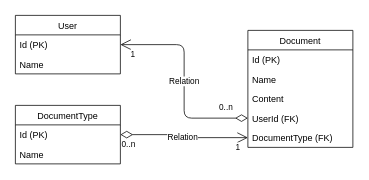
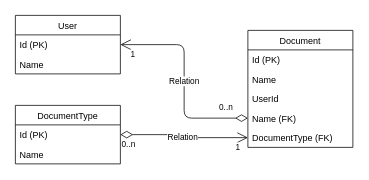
node "Content": label "Content" -> "UserId"
node "UserId (FK)": label "UserId (FK)" -> "Name (FK)"
